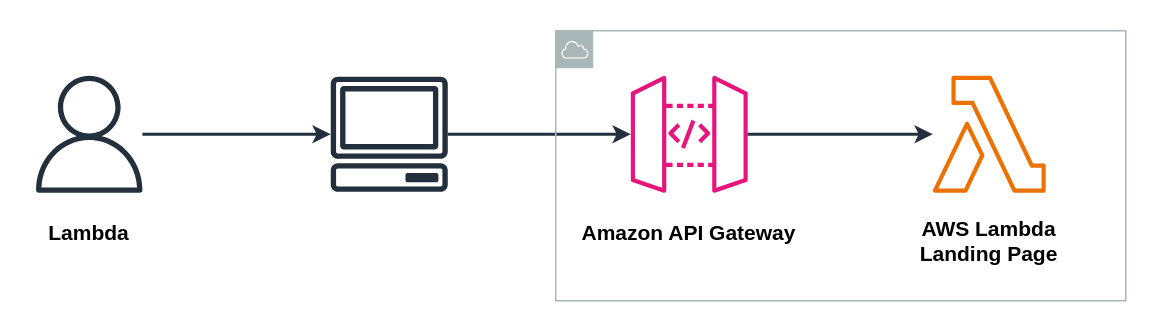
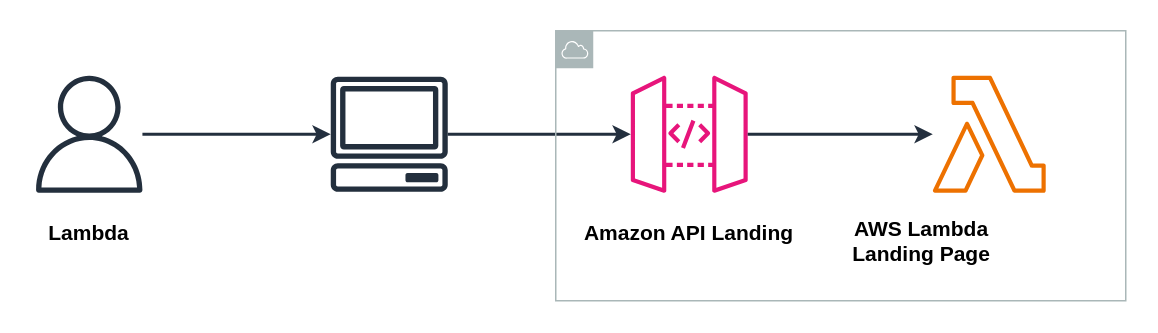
node "Amazon API Gateway": label "Amazon API Gateway" -> "Amazon API Landing"
node "AWS Lambda Landing Page": moved (989, 241) -> (922, 241)
